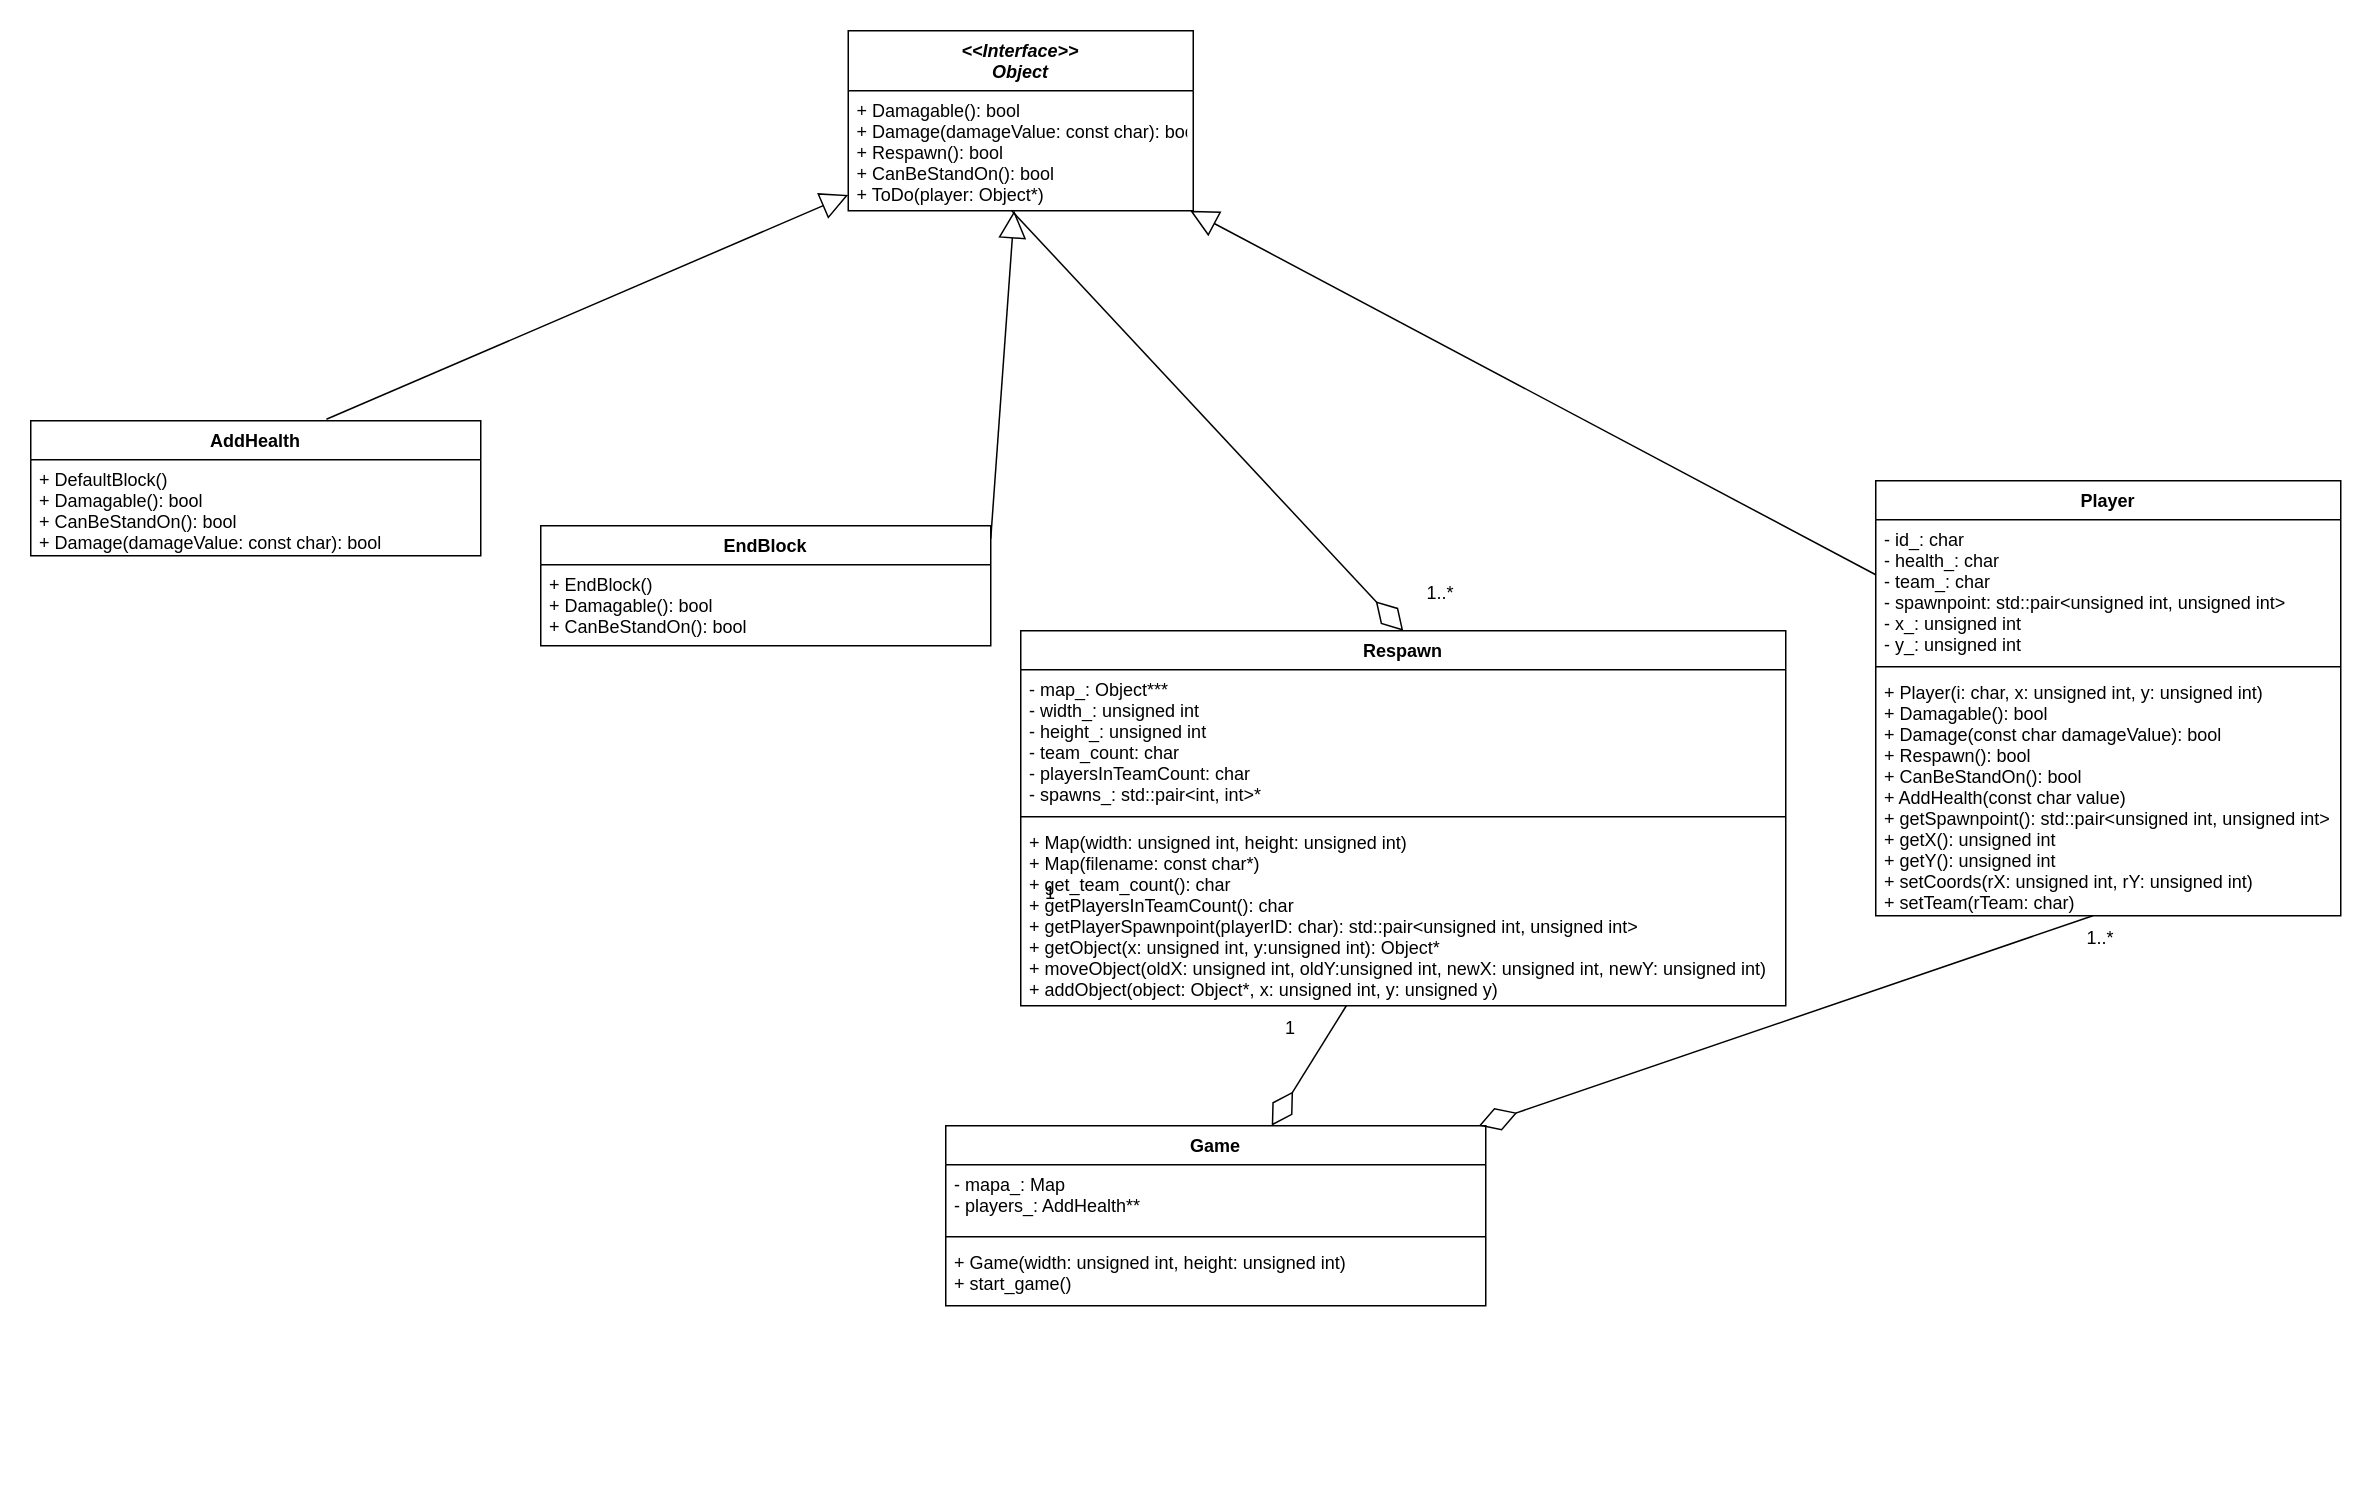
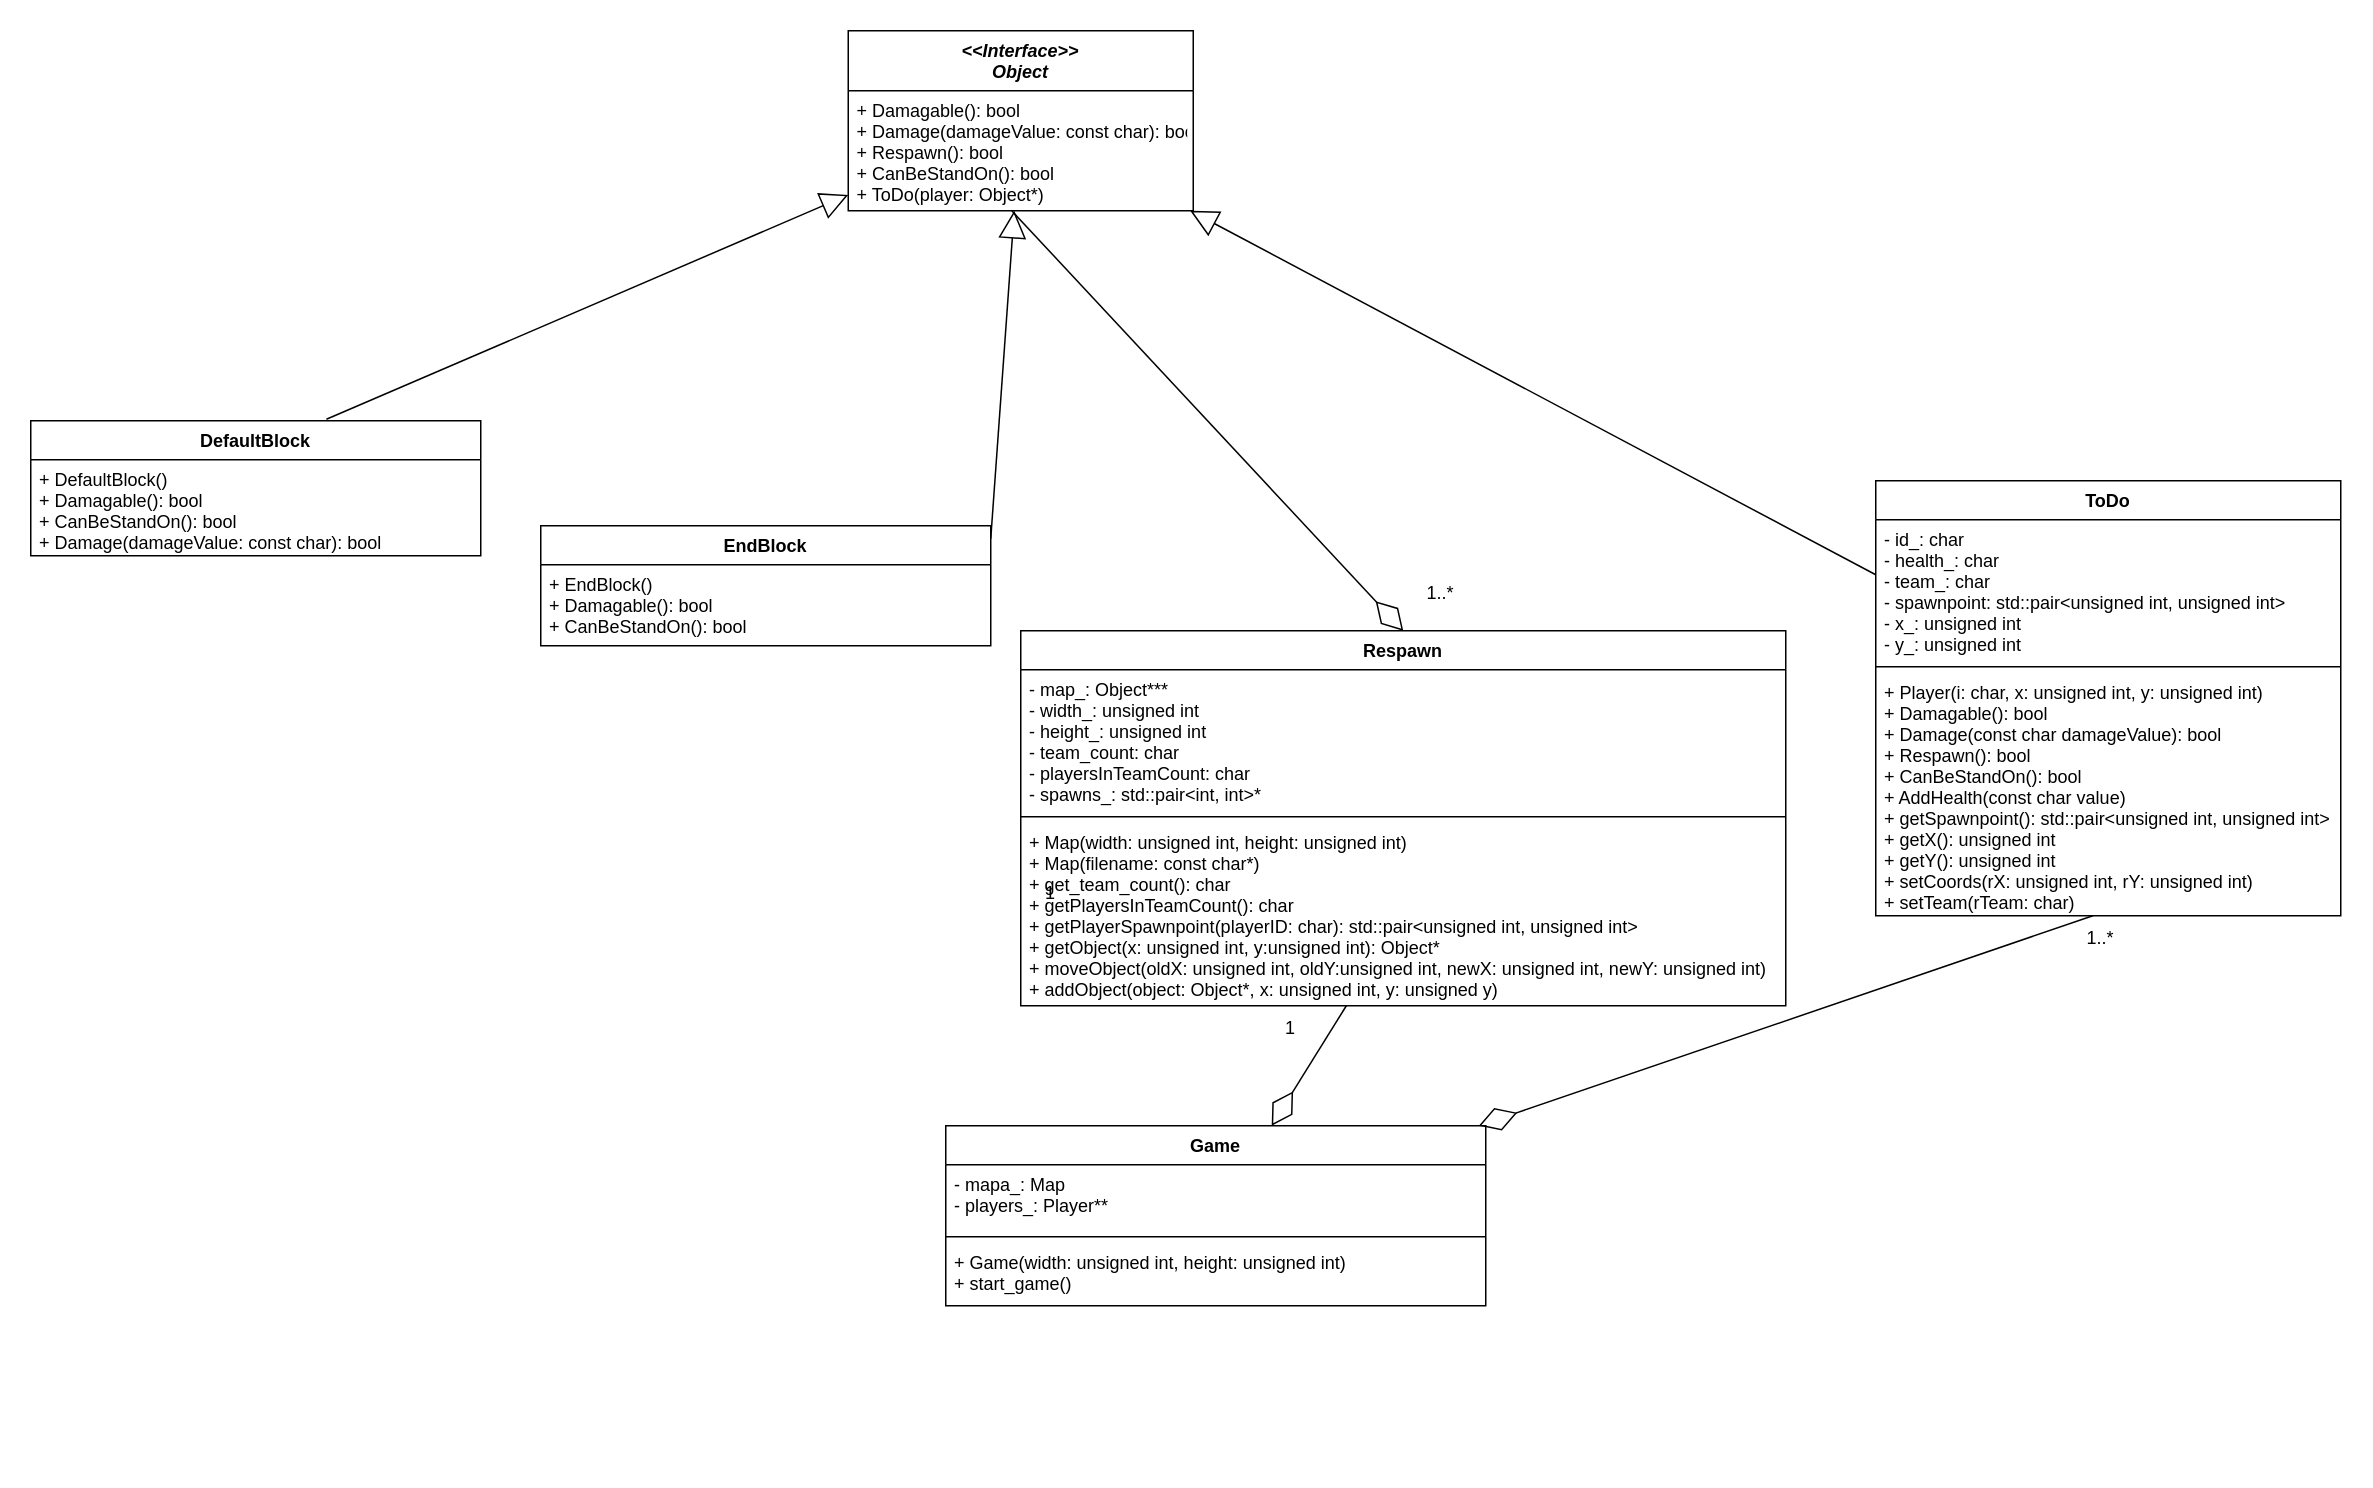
node "AddHealth": label "AddHealth" -> "DefaultBlock"
node "Player": label "Player" -> "ToDo"
node "- mapa_: Map - players_: AddHealth**": label "- mapa_: Map - players_: AddHealth**" -> "- mapa_: Map - players_: Player**"
